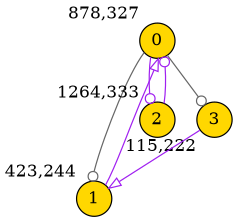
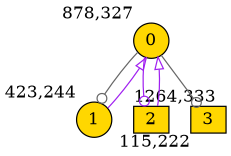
edge "2 1264,333" -> "0 878,327": arrowhead odot -> onormal
node "2 1264,333": shape circle -> box
node "3 115,222": shape circle -> box
edge "3 115,222" -> "1 423,244": removed
